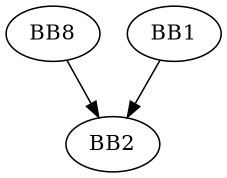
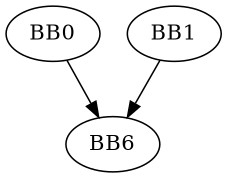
node "BB8": label "BB8" -> "BB0"
node "BB2": label "BB2" -> "BB6"
